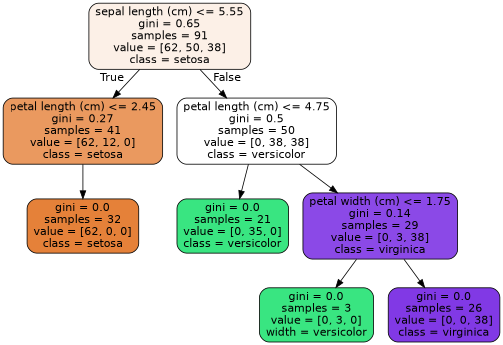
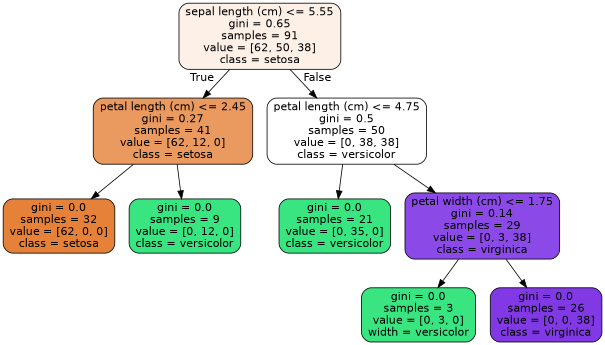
node "gini = 0.0 samples = 9 value = [0, 12, 0] class = versicolor": added
